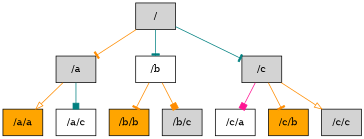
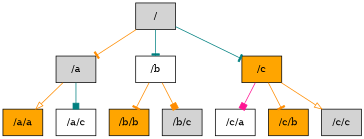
node "/c": fillcolor lightgrey -> orange
